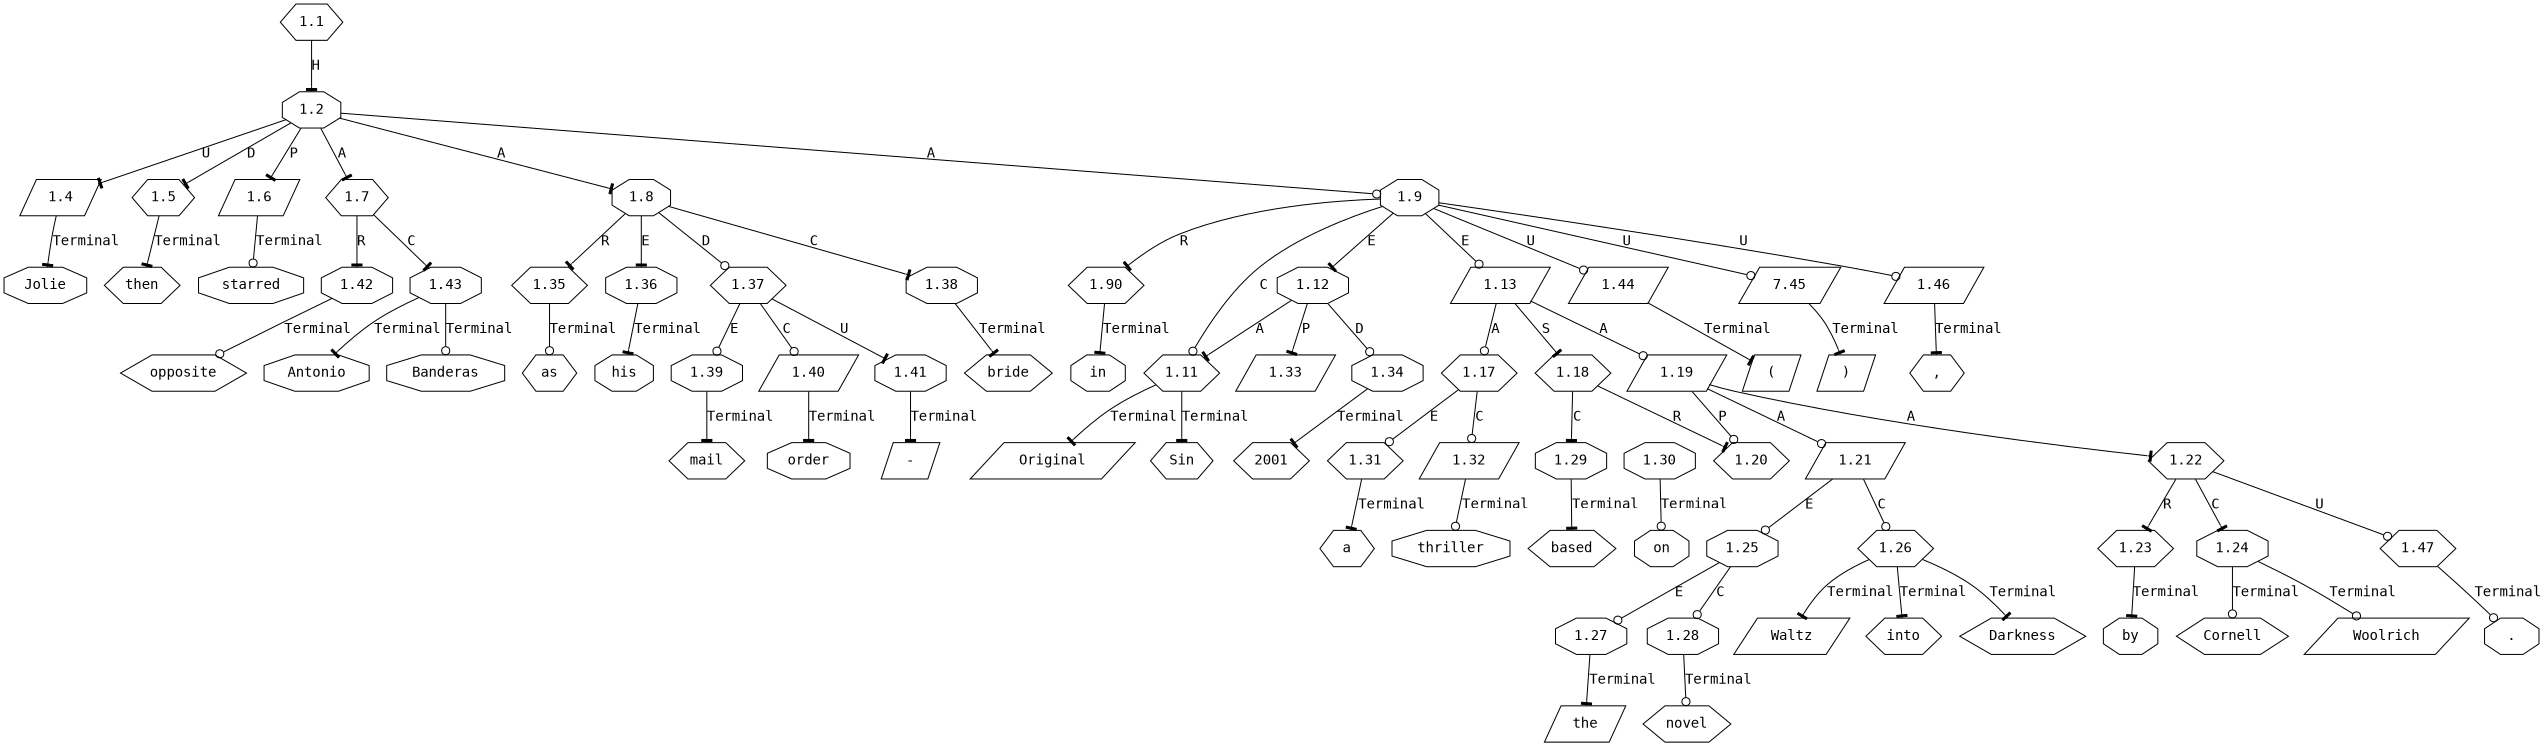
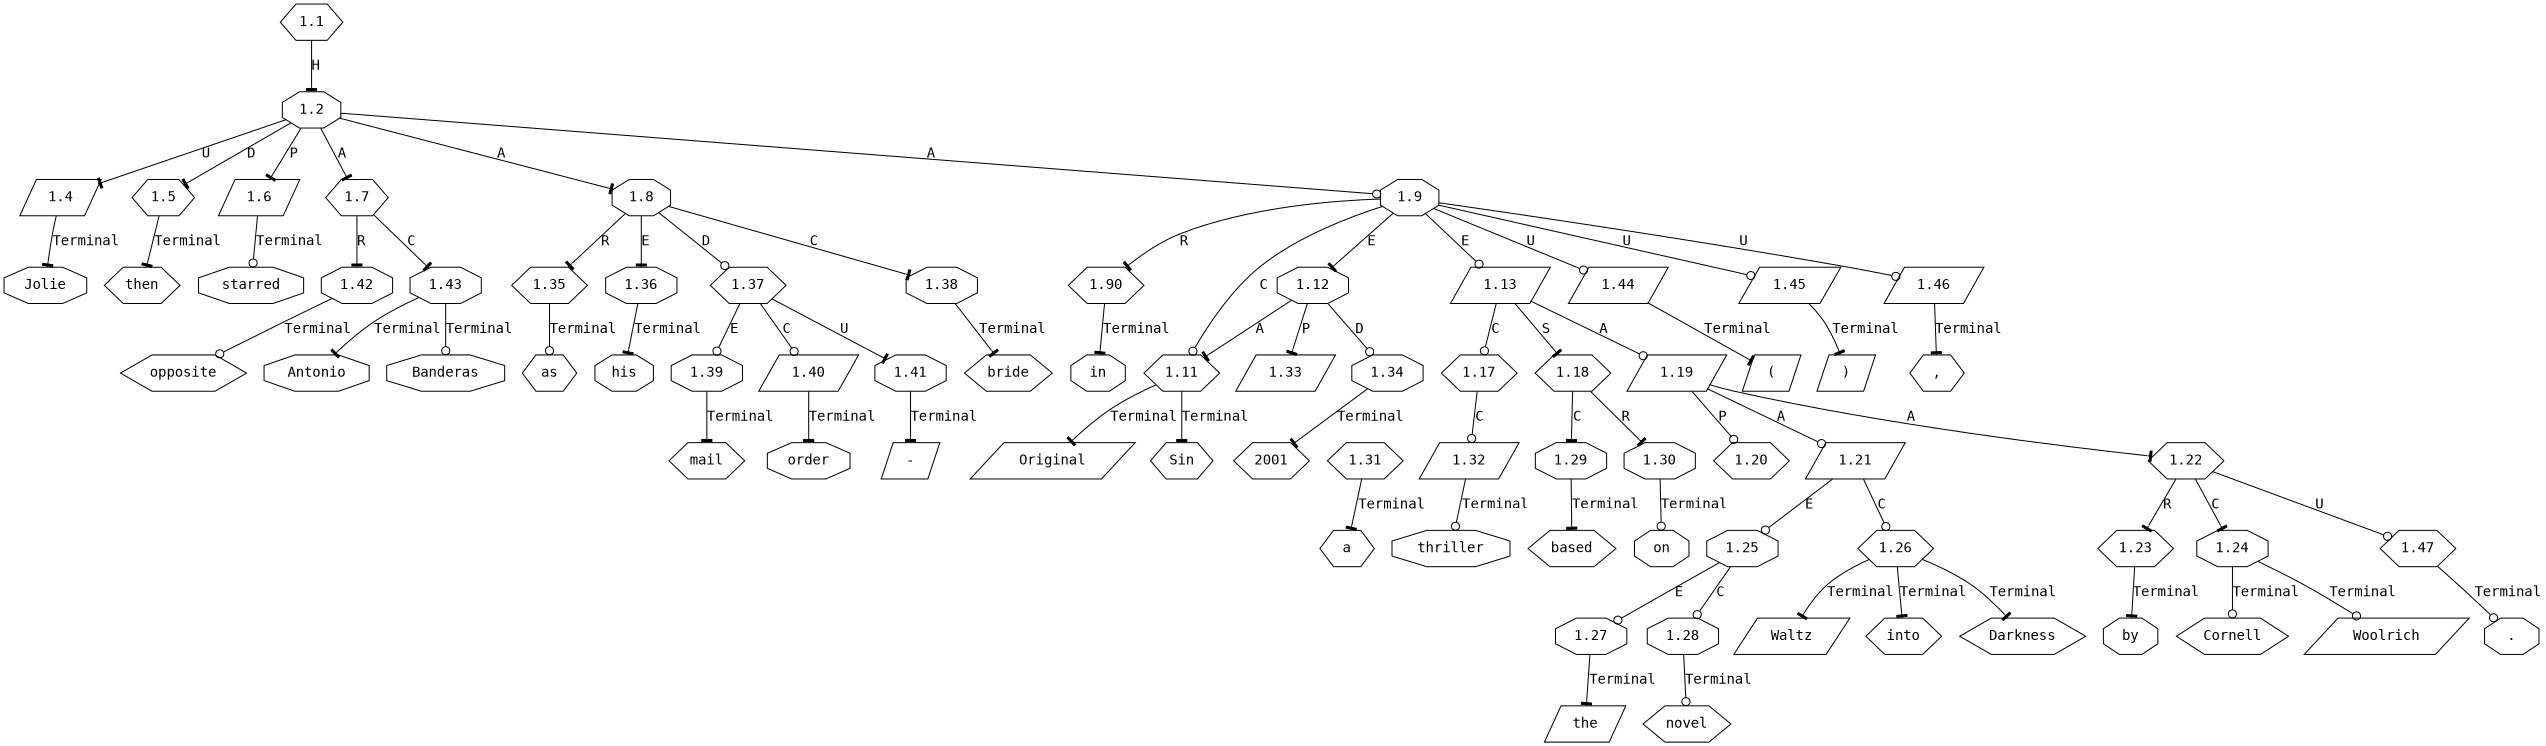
node "7.45": label "7.45" -> "1.45"
edge "1.13" -> "1.17": label "A" -> "C"
edge "1.17" -> "1.31": removed, label "E"
edge "1.18" -> "1.20": now "1.18" -> "1.30"
